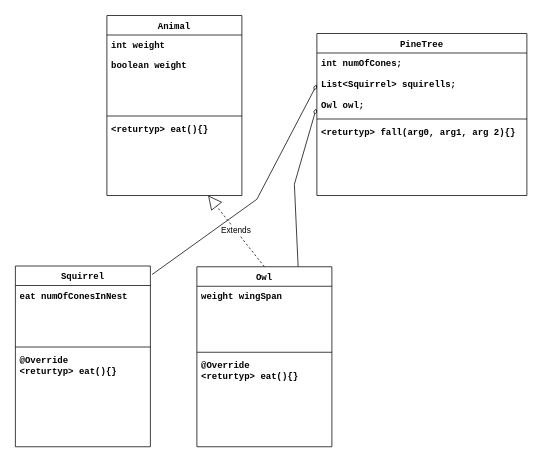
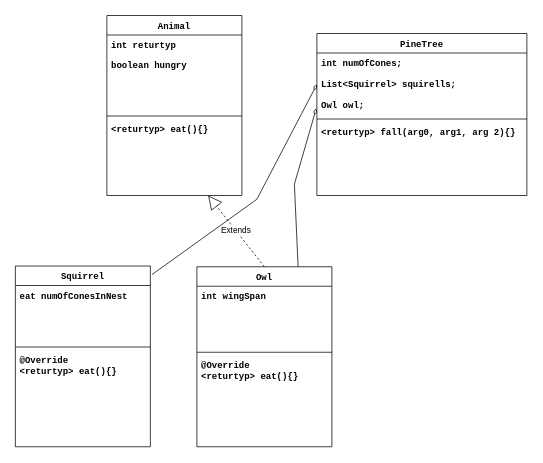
node "int weight": label "int weight" -> "int returtyp"
node "boolean weight": label "boolean weight" -> "boolean hungry"
node "weight wingSpan": label "weight wingSpan" -> "int wingSpan"
